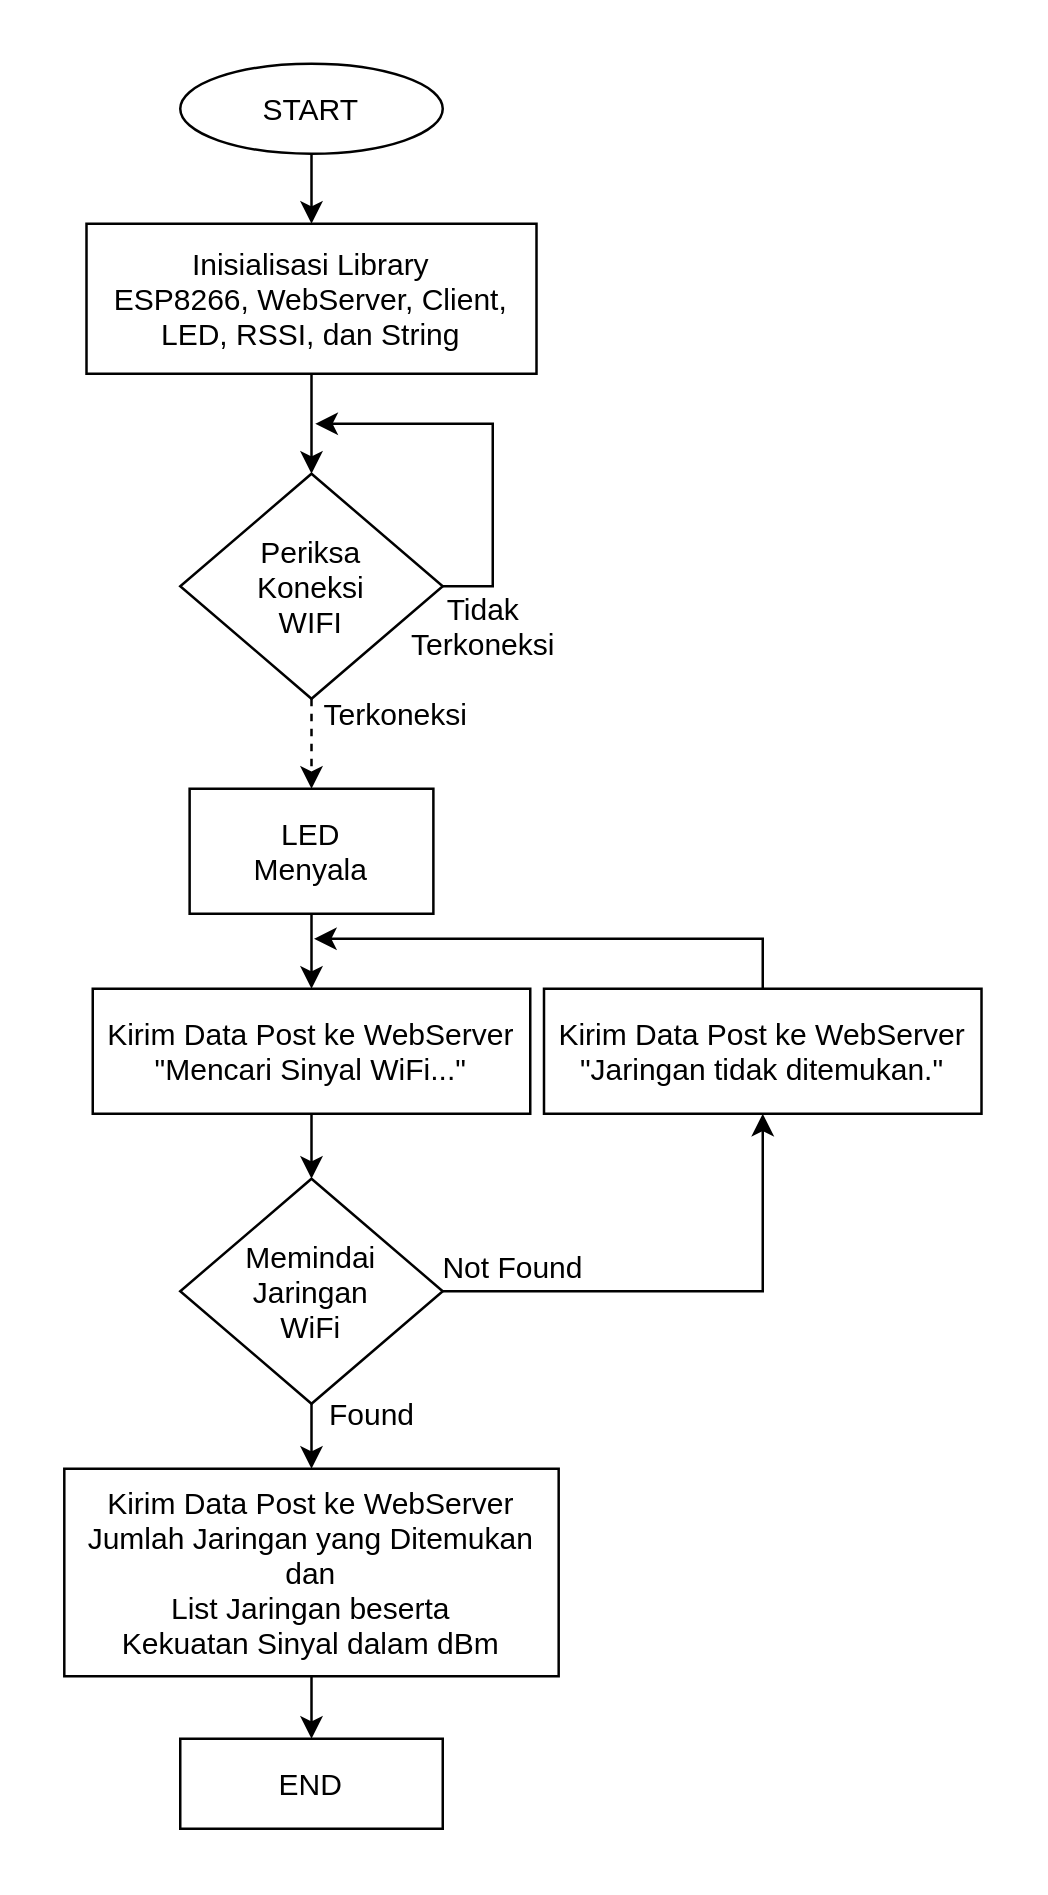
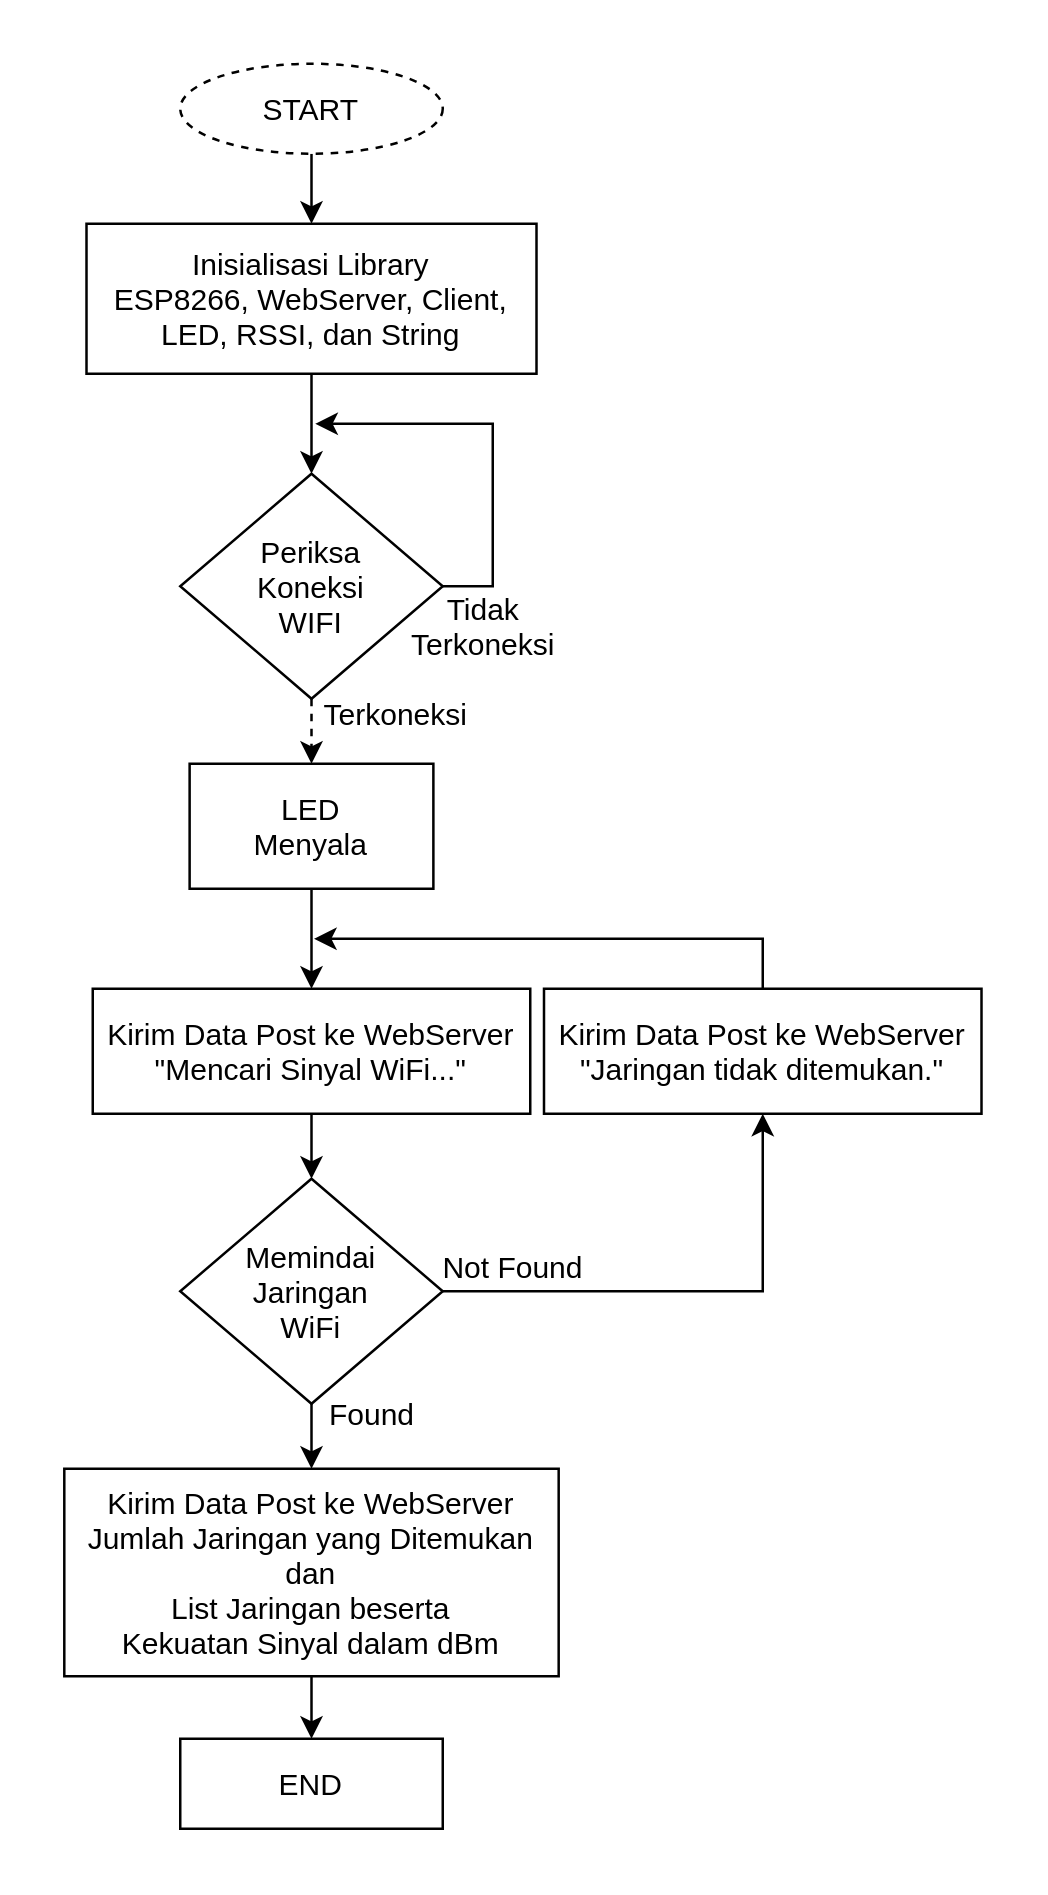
node "START": style solid -> dashed
node "LED Menyala": moved (311, 851) -> (311, 826)
